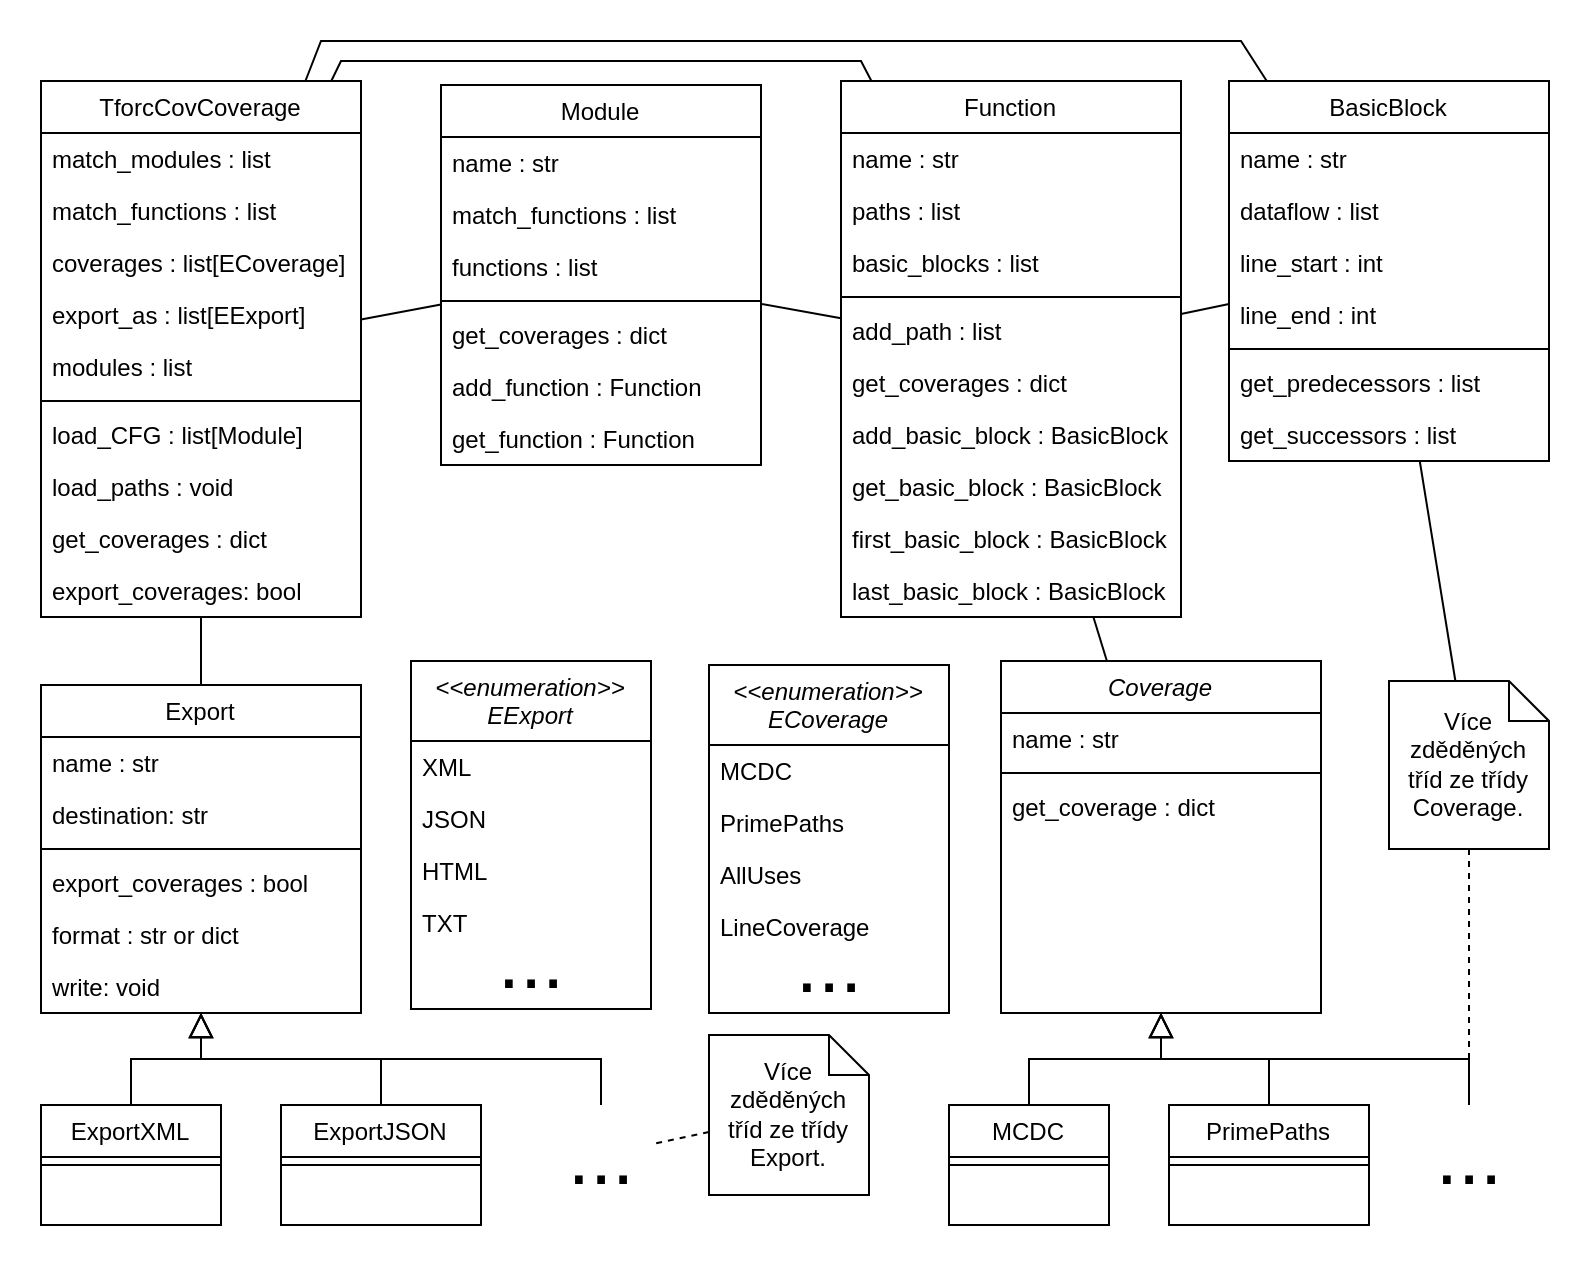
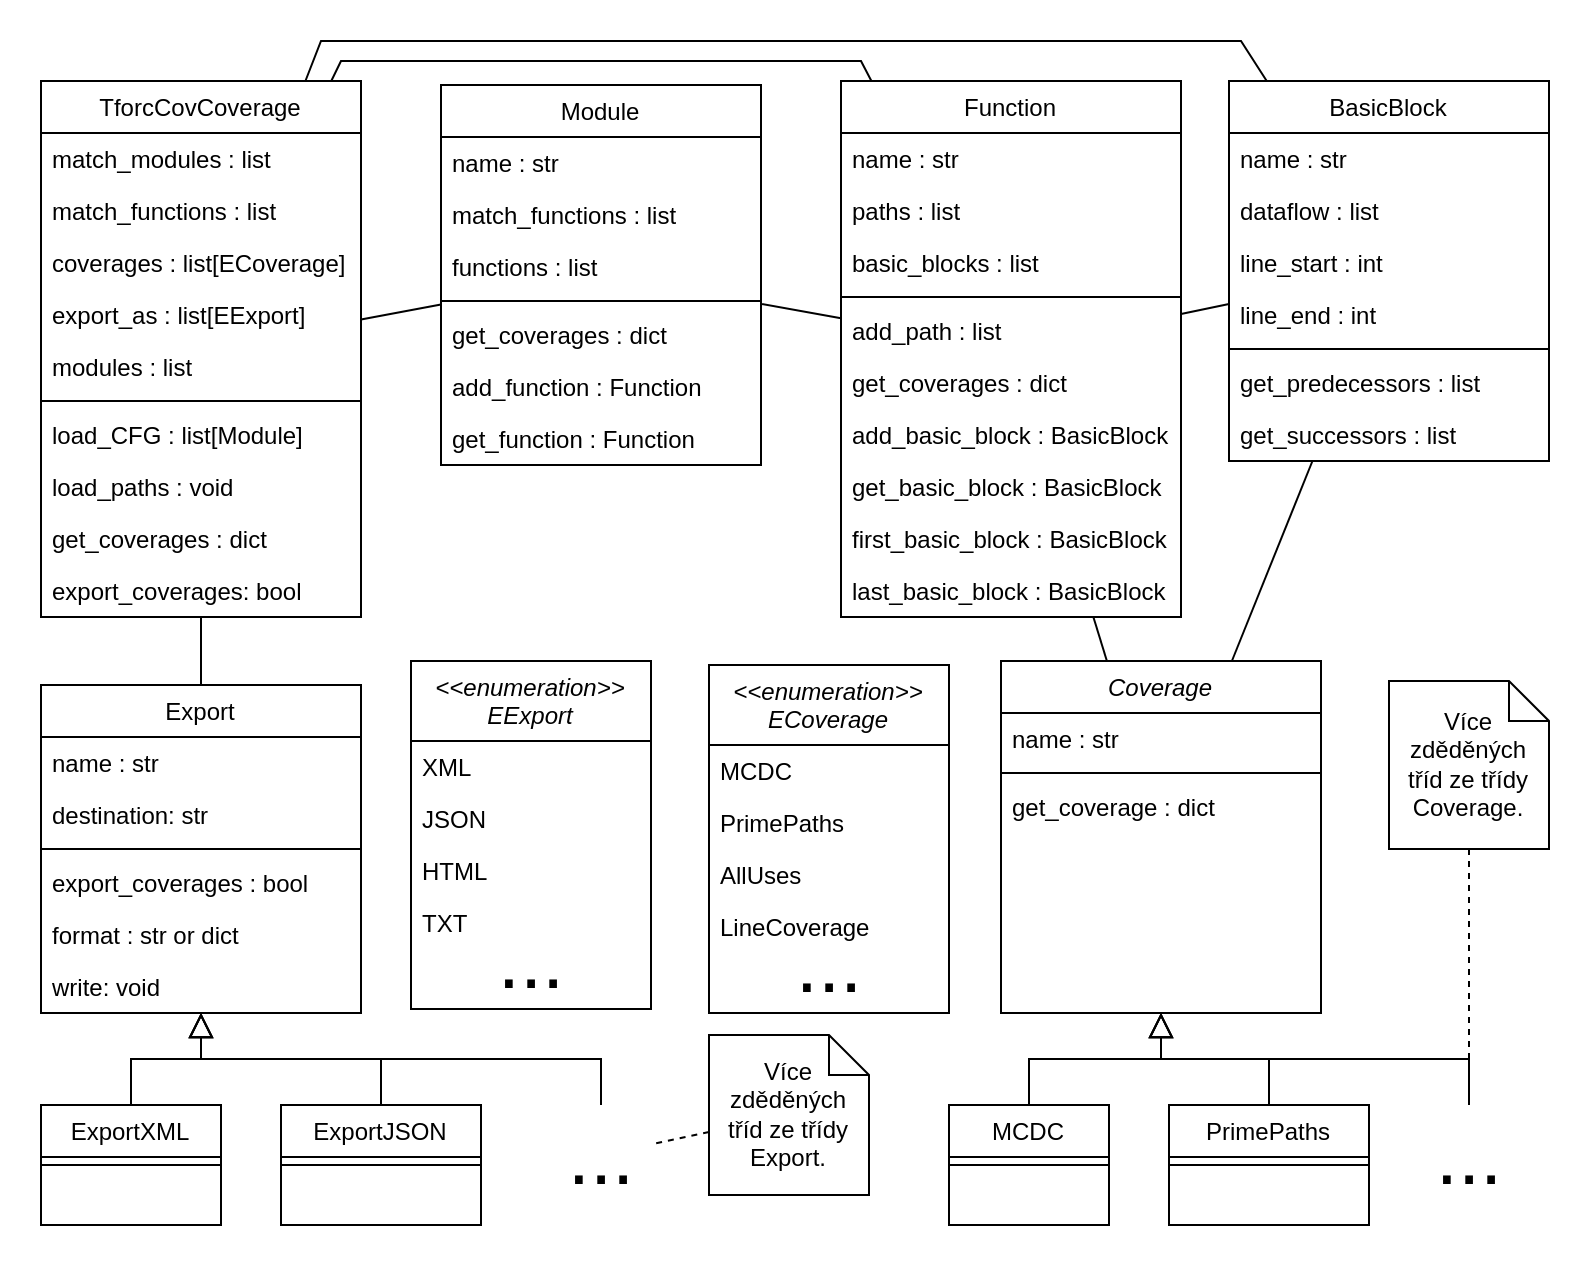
edge "BasicBlock" -- "Více zděděných tříd ze třídy Coverage.": now "BasicBlock" -- "Coverage"
